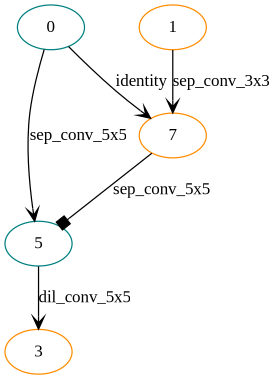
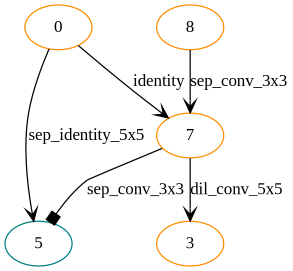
node "0": color teal -> darkorange
node "1": label "1" -> "8"
edge "0" -> "5": label "sep_conv_5x5" -> "sep_identity_5x5"
edge "7" -> "5": label "sep_conv_5x5" -> "sep_conv_3x3"
edge "5" -> "3": now "7" -> "3"
